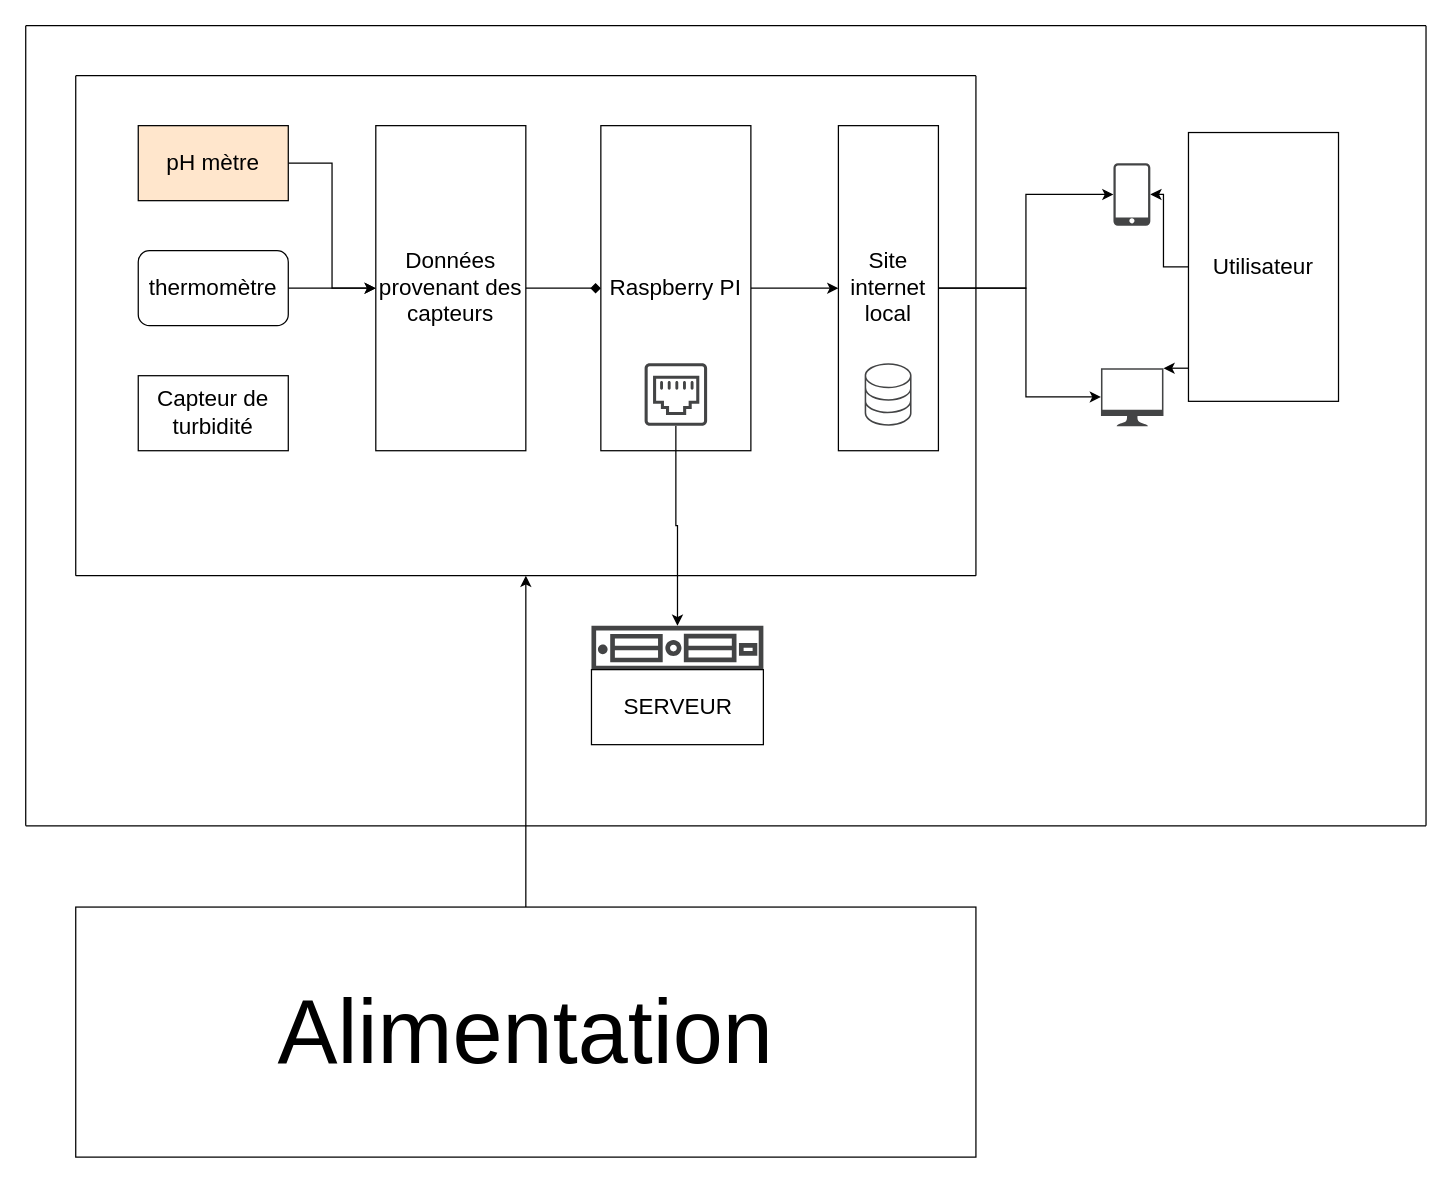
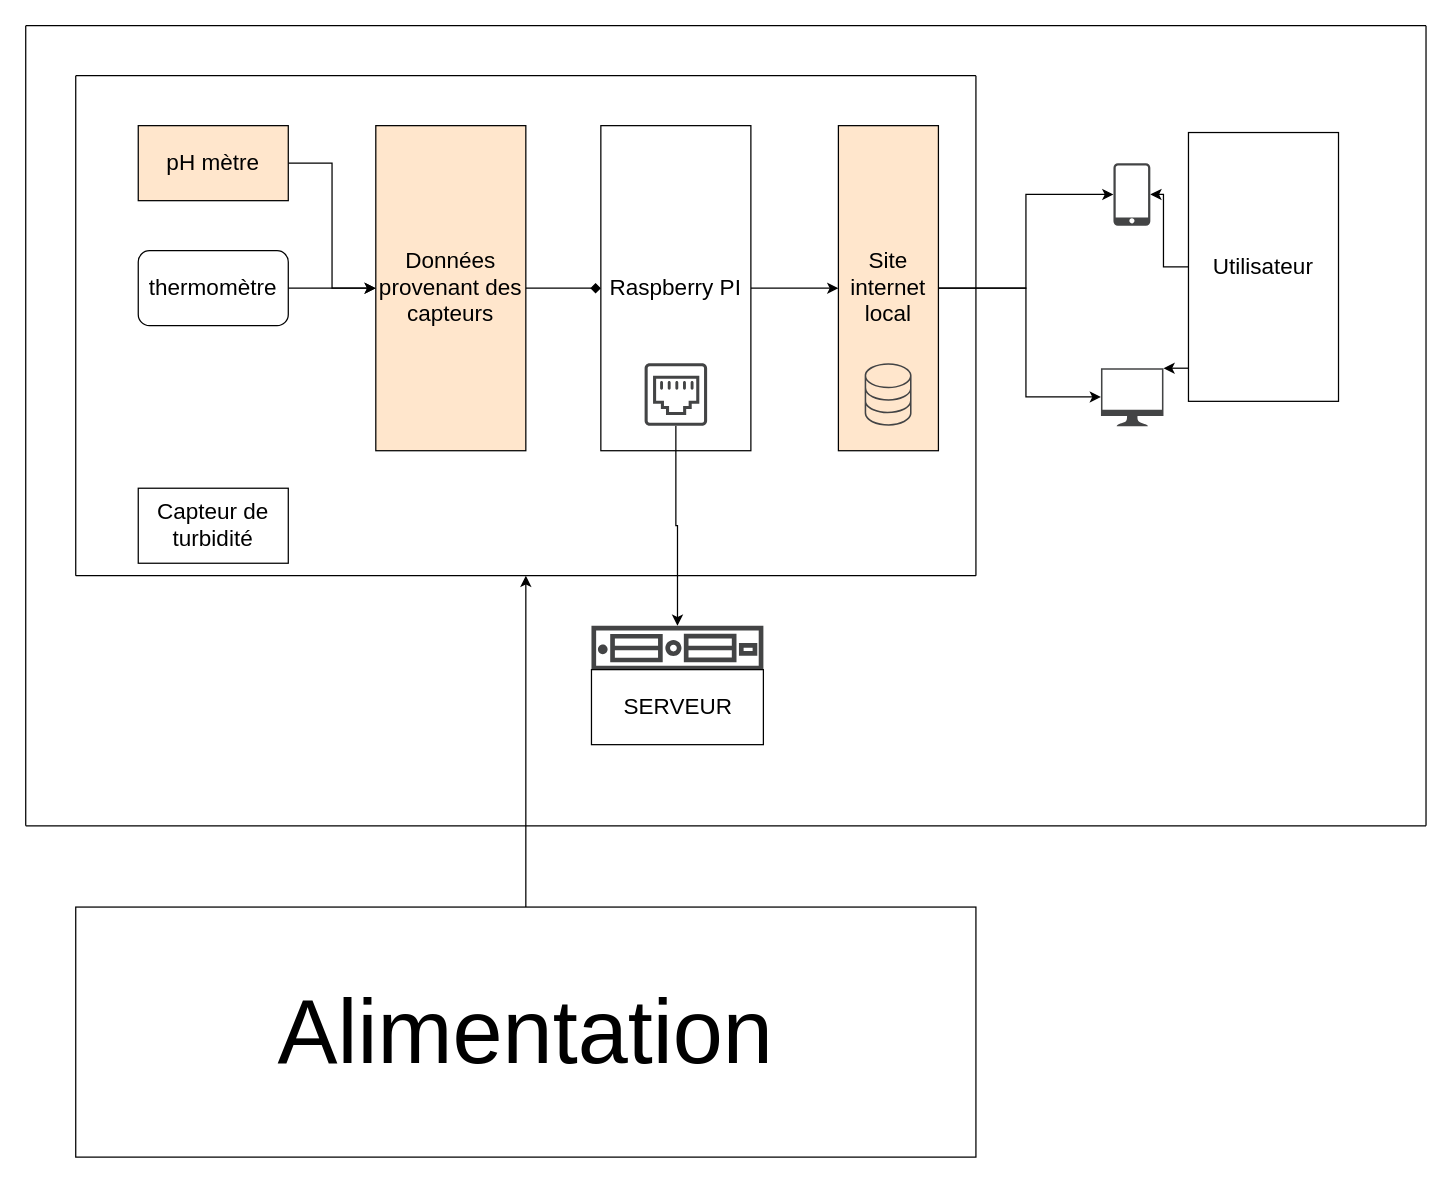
node "Données provenant des capteurs": fillcolor #ffffff -> #ffe6cc
node "Site internet local": fillcolor #ffffff -> #ffe6cc
node "Capteur de turbidité": moved (213, 413) -> (213, 526)
